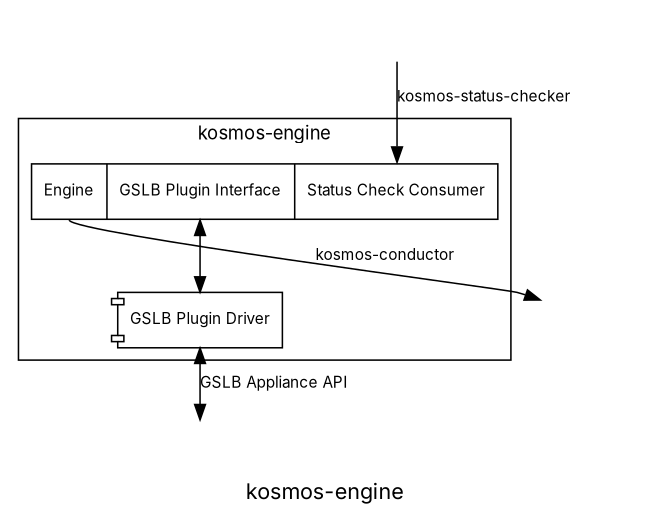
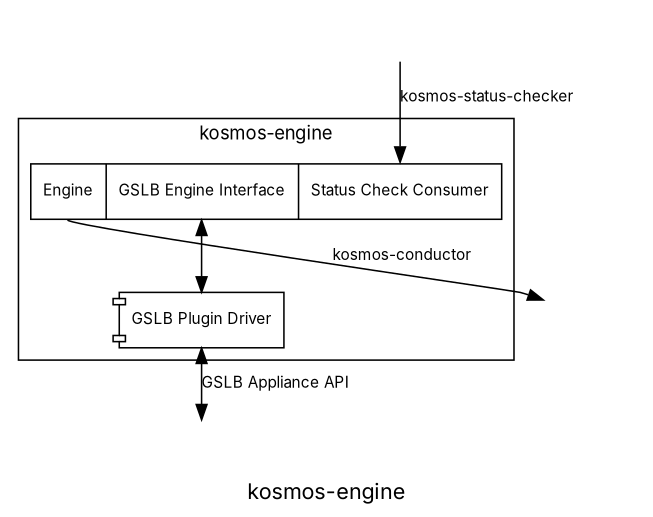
node "Engine": text "GSLB Plugin Interface" -> "GSLB Engine Interface"
